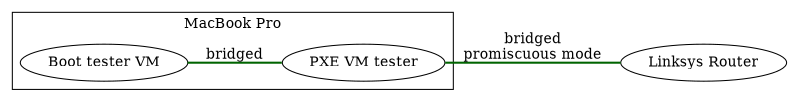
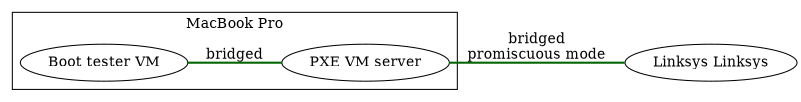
node "PXE VM tester": label "PXE VM tester" -> "PXE VM server"
node "Linksys Router": label "Linksys Router" -> "Linksys Linksys"
